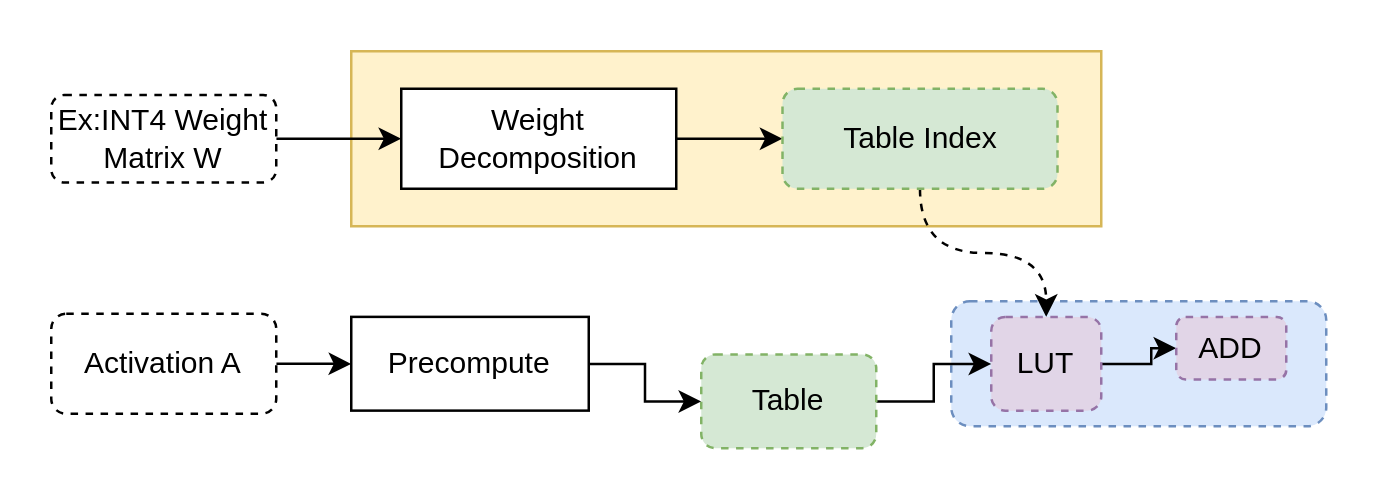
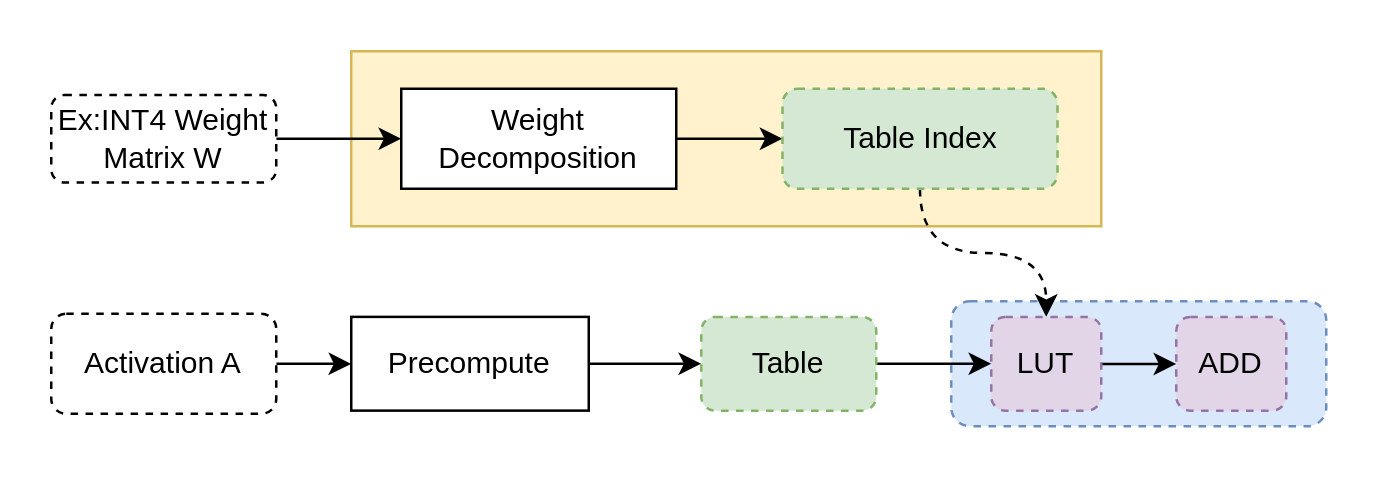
node "ADD": size 110x63 -> 110x94
node "Table": moved (789, 401) -> (789, 364)
